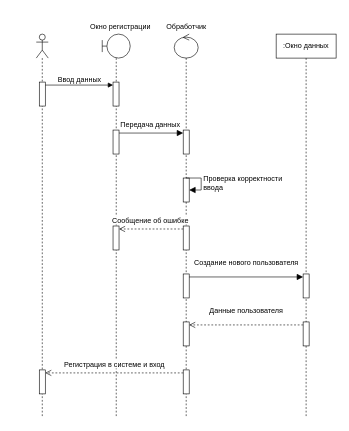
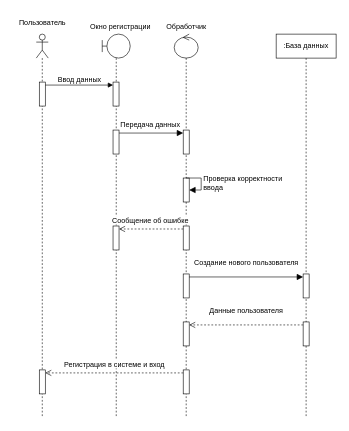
node "Пользователь": added
node ":Окно данных": label ":Окно данных" -> ":База данных"
